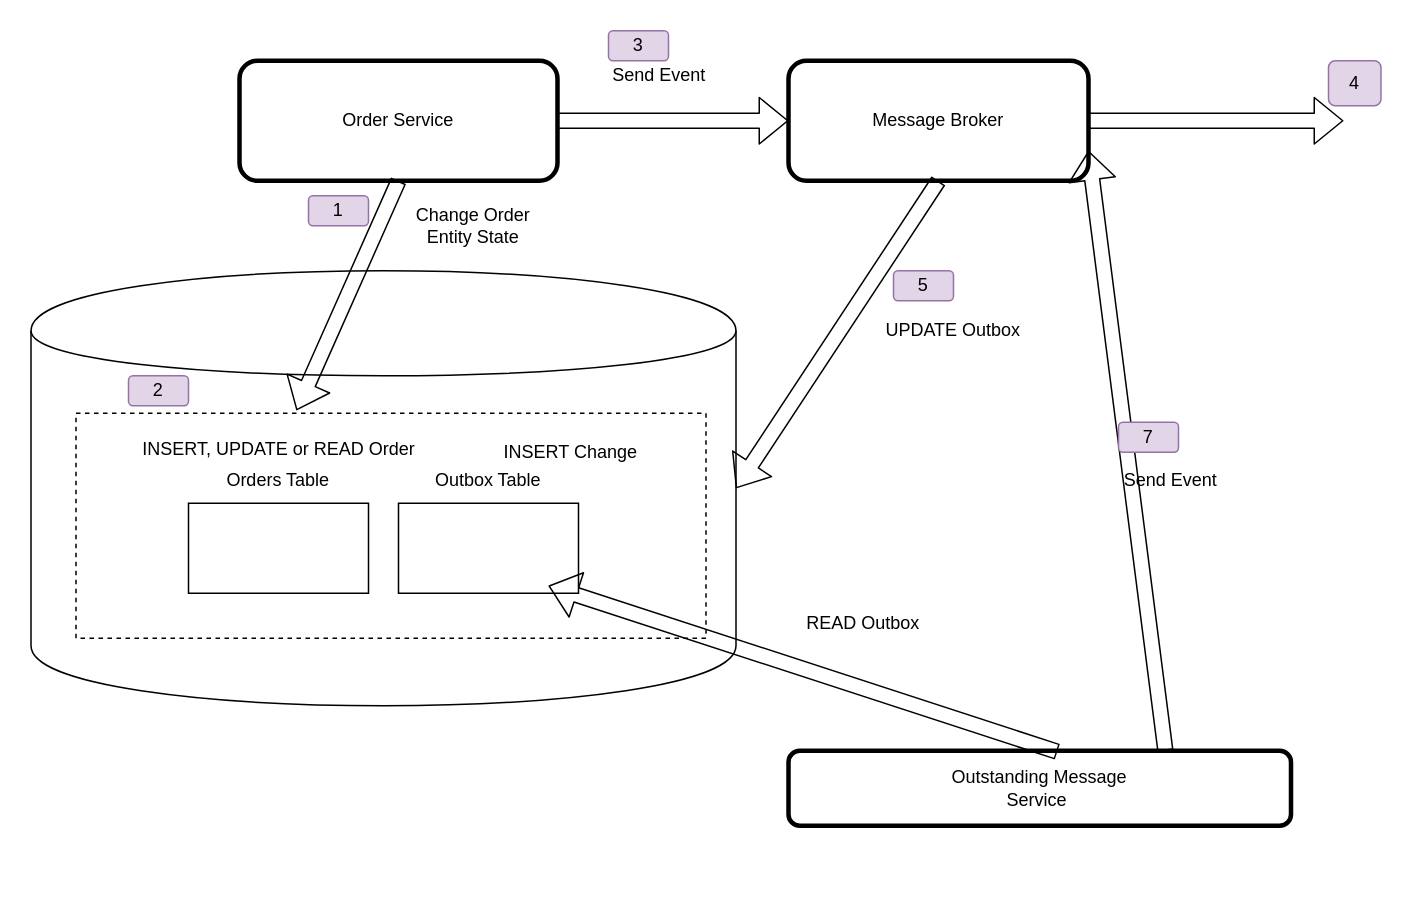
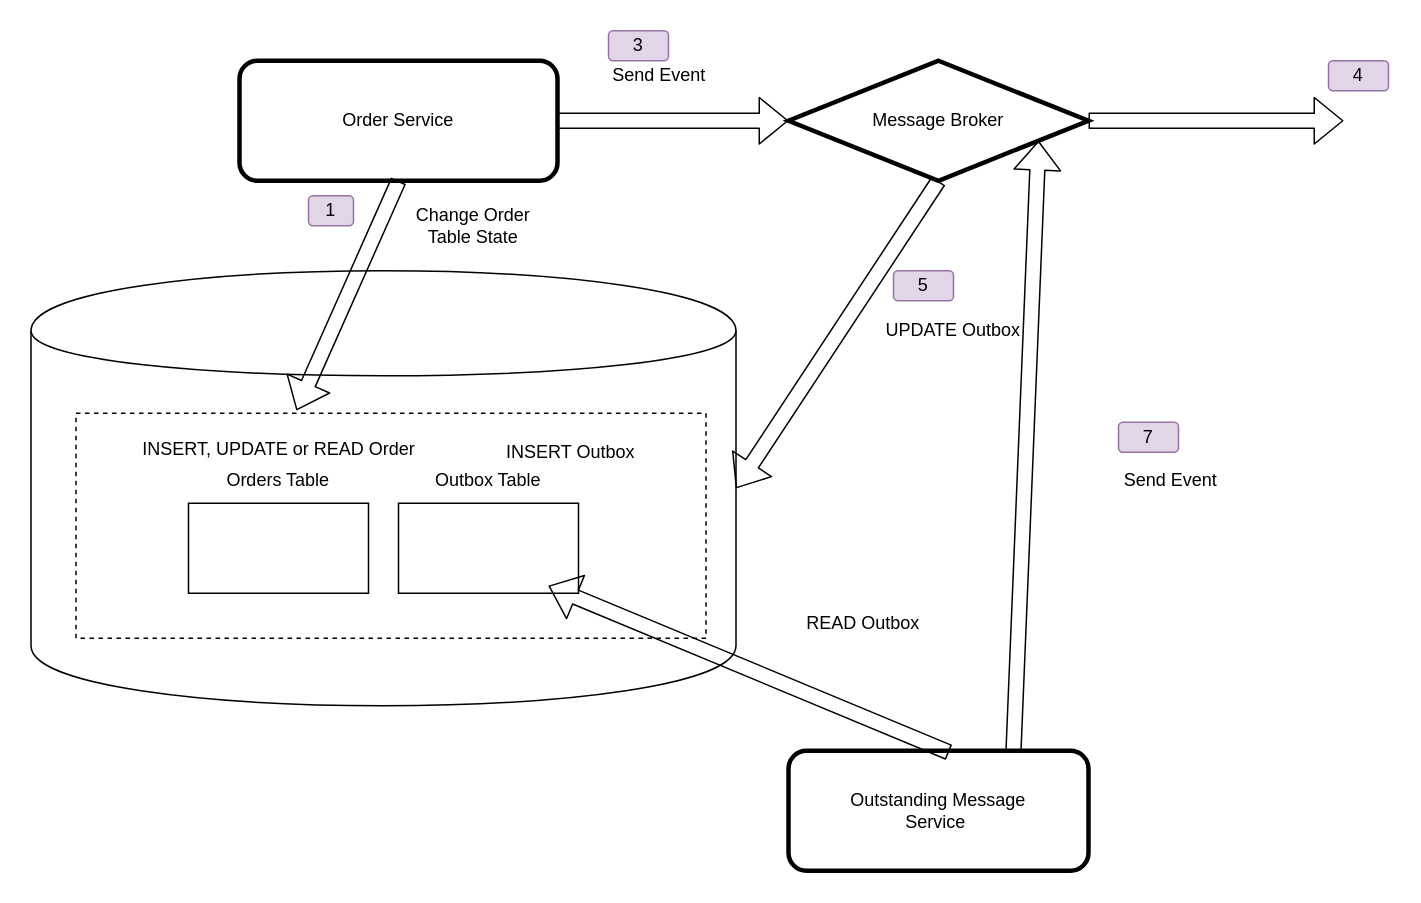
node "4": size 53x45 -> 60x30
node "Message Broker": shape rounded rectangle -> diamond
node "1": size 60x30 -> 45x30
node "Change Order Entity State": label "Change Order Entity State" -> "Change Order Table State"
node "2": removed
node "INSERT Change": label "INSERT Change" -> "INSERT Outbox"
node "Outstanding Message Service": size 503x75 -> 300x120
